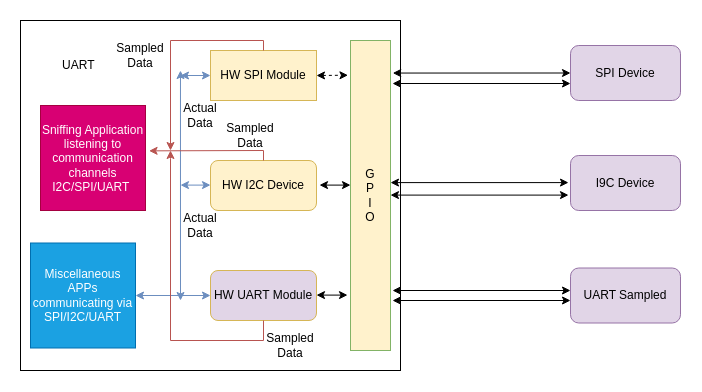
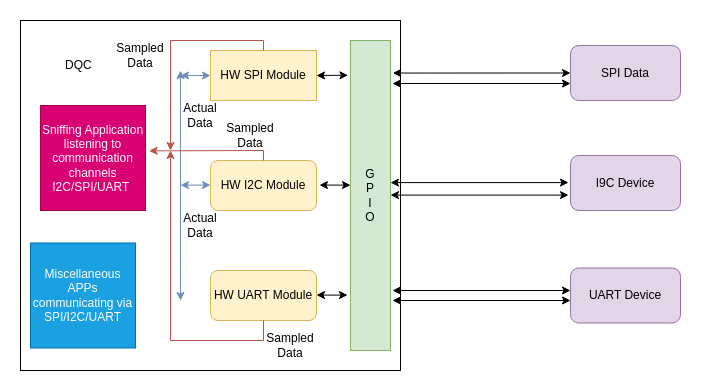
node "UART": label "UART" -> "DQC"
node "SPI Device": label "SPI Device" -> "SPI Data"
edge "HW SPI Module" -- "G P I O": style dashed -> solid
node "HW I2C Device": label "HW I2C Device" -> "HW I2C Module"
node "G P I O": fillcolor #fff2cc -> #d5e8d4
edge "Miscellaneous APPs communicating via SPI/I2C/UART" -- "HW UART Module": removed
node "HW UART Module": fillcolor #e1d5e7 -> #fff2cc
node "UART Sampled": label "UART Sampled" -> "UART Device"
